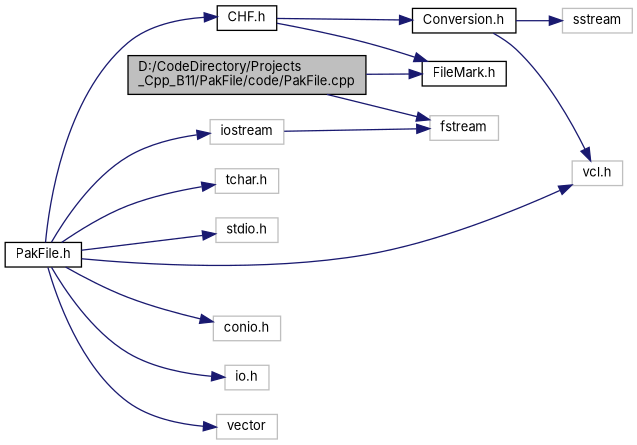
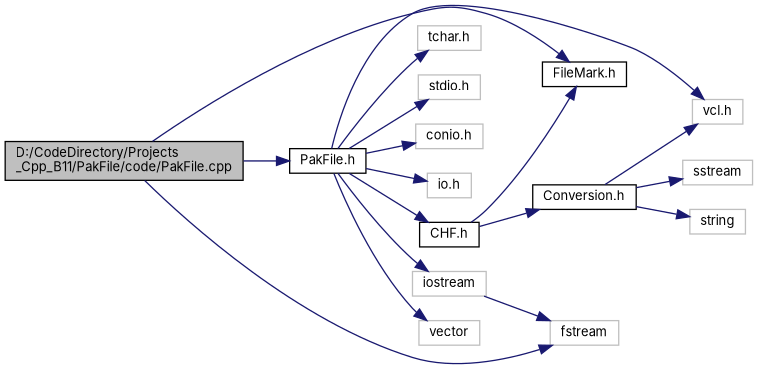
edge "D:/CodeDirectory/Projects _Cpp_B11/PakFile/code/PakFile.cpp" -> "PakFile.h": added
node "string": added
